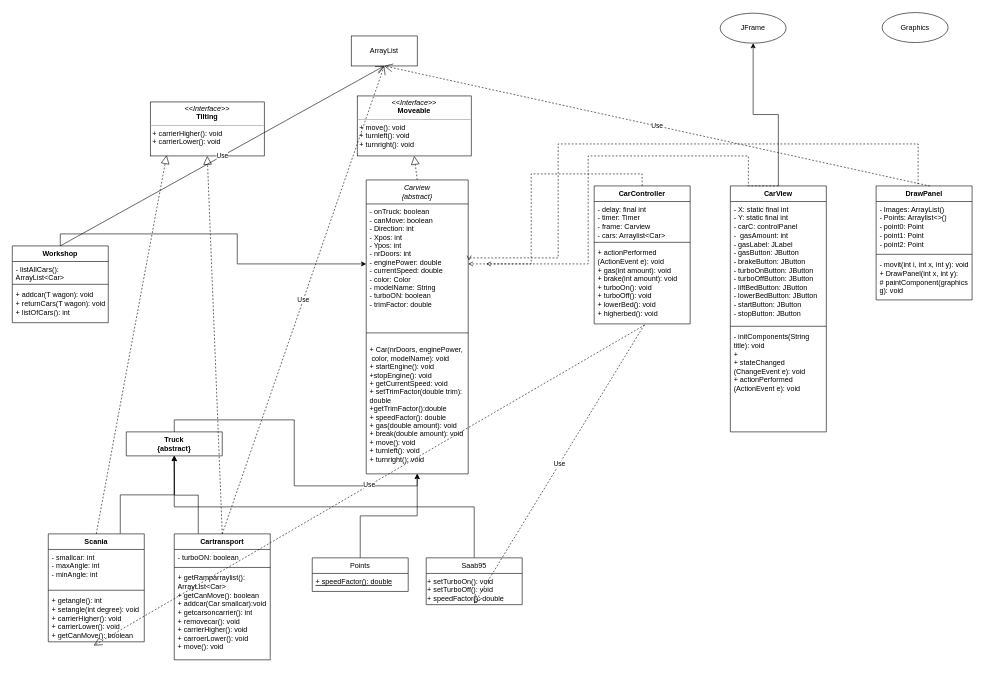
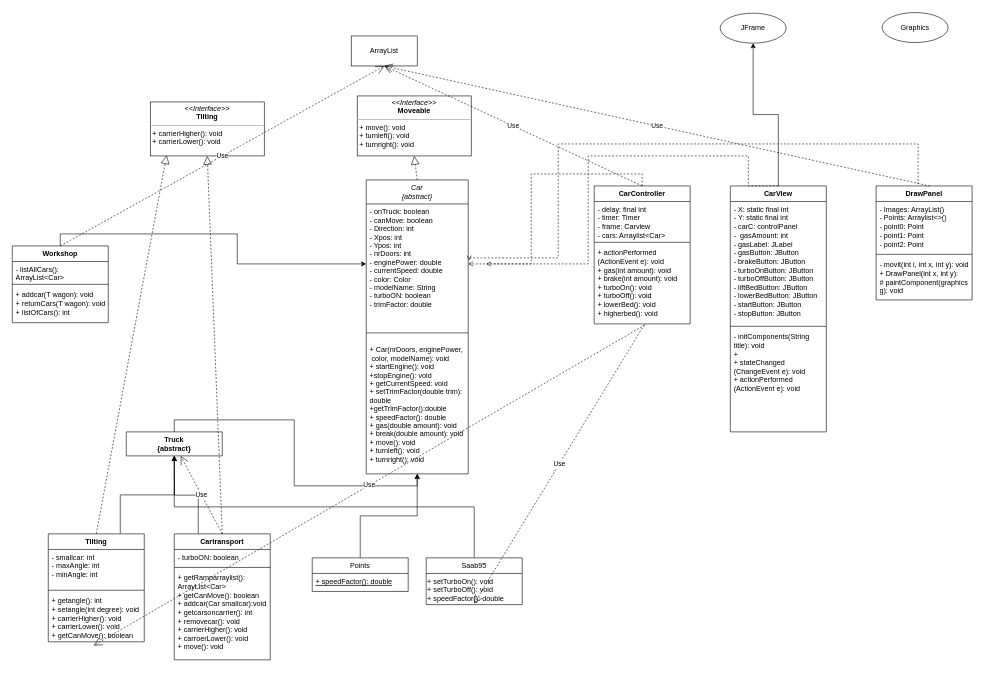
edge "CarController" -> "ArrayList": added, label "Use"
node "Carview {abstract}": label "Carview {abstract}" -> "Car {abstract}"
edge "Workshop" -> "ArrayList": style solid -> dashed
edge "Cartransport" -> "ArrayList": now "Cartransport" -> "Truck {abstract}"
node "Scania": label "Scania" -> "Tilting"
